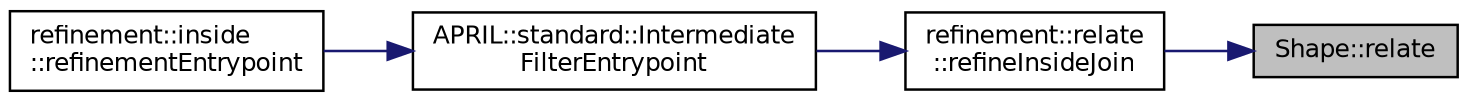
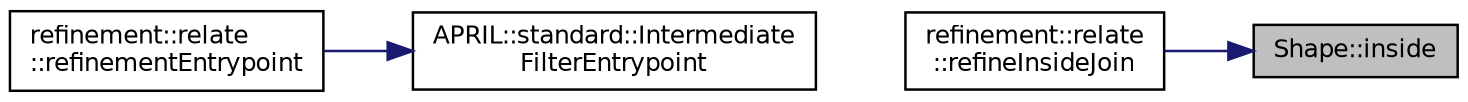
node "refinement::inside ::refinementEntrypoint": label "refinement::inside ::refinementEntrypoint" -> "refinement::relate ::refinementEntrypoint"
edge "APRIL::standard::Intermediate FilterEntrypoint" -> "refinement::relate ::refineInsideJoin": removed
node "Shape::relate": label "Shape::relate" -> "Shape::inside"
